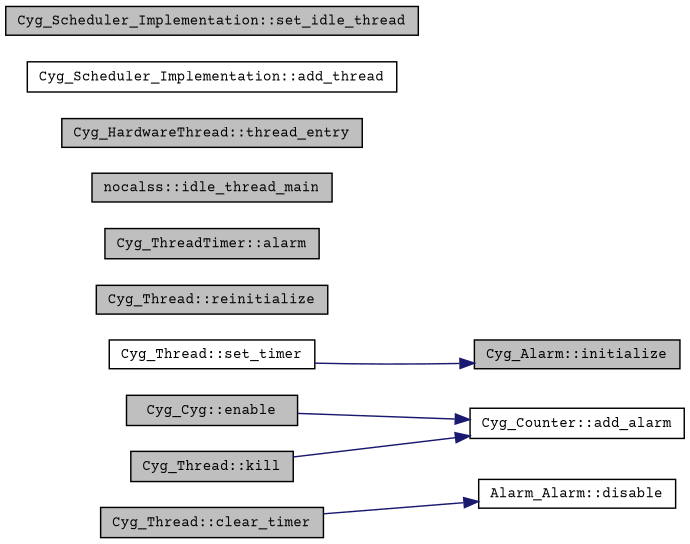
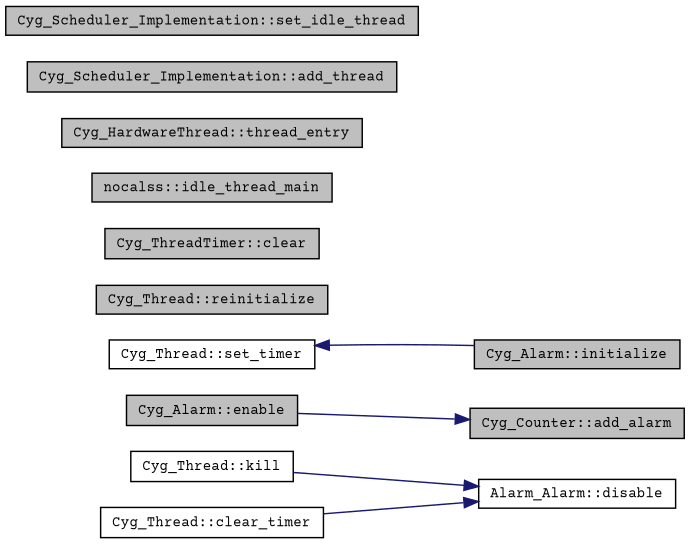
node "Cyg_Scheduler_Implementation::add_thread": fillcolor white -> grey75
node "Cyg_ThreadTimer::alarm": label "Cyg_ThreadTimer::alarm" -> "Cyg_ThreadTimer::clear"
edge "Cyg_Thread::set_timer" -> "Cyg_Alarm::initialize": reversed
node "Cyg_Cyg::enable": label "Cyg_Cyg::enable" -> "Cyg_Alarm::enable"
node "Cyg_Counter::add_alarm": fillcolor white -> grey75
edge "Cyg_Thread::kill" -> "Cyg_Counter::add_alarm": now "Cyg_Thread::kill" -> "Alarm_Alarm::disable"
node "Cyg_Thread::kill": fillcolor grey75 -> white
node "Cyg_Thread::clear_timer": fillcolor grey75 -> white
